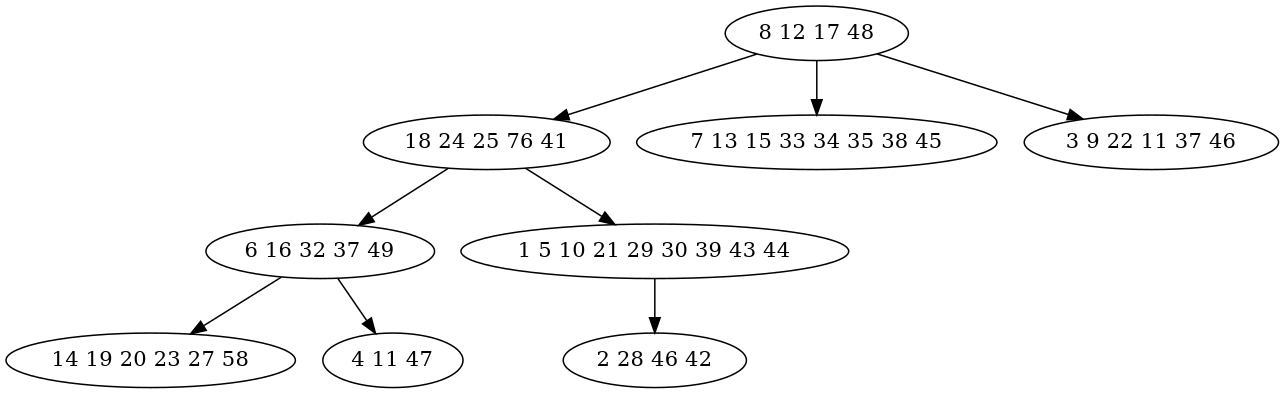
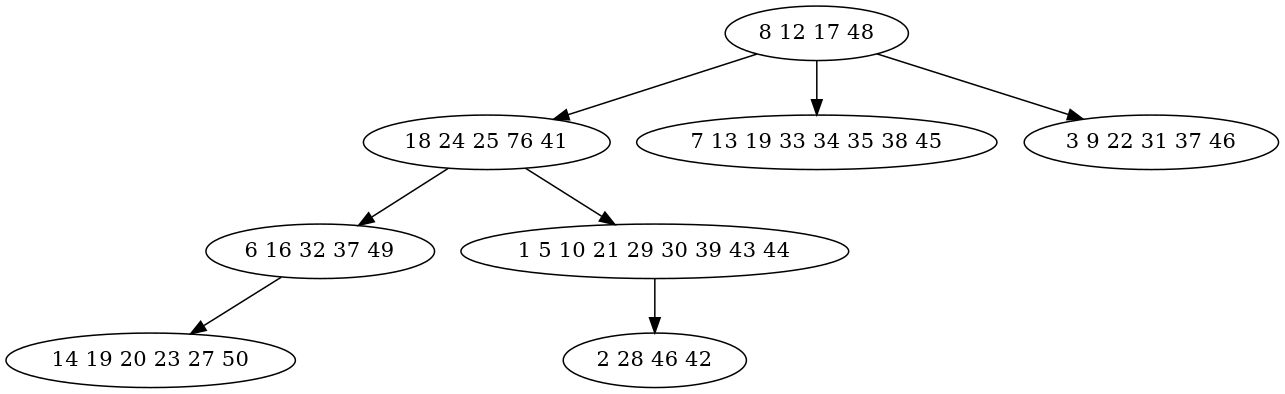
node "7 13 15 33 34 35 38 45": label "7 13 15 33 34 35 38 45" -> "7 13 19 33 34 35 38 45"
node "3 9 22 11 37 46": label "3 9 22 11 37 46" -> "3 9 22 31 37 46"
node "14 19 20 23 27 58": label "14 19 20 23 27 58" -> "14 19 20 23 27 50"
node "4 11 47": removed
